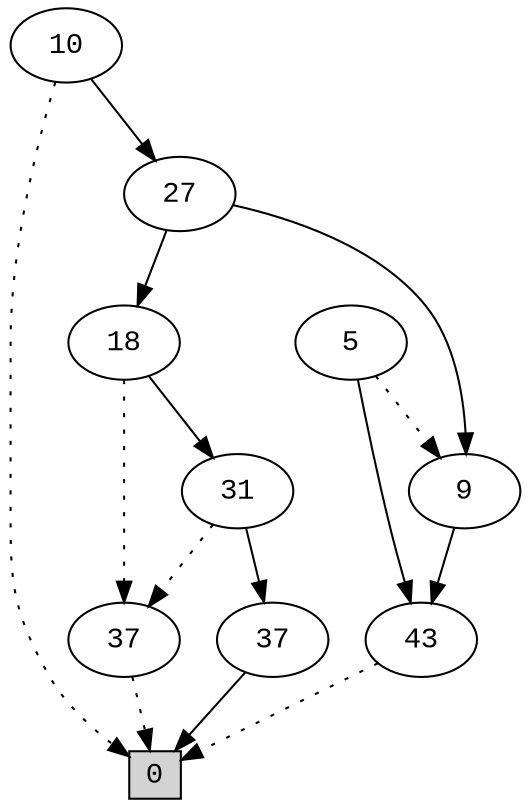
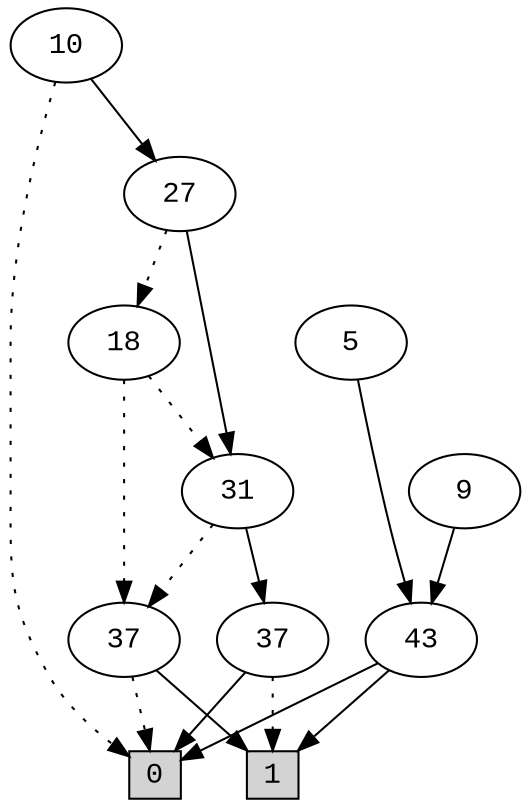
edge "27" -> "18": style filled -> dotted
edge "27" -> "9": now "27" -> "31"
edge "18" -> "31": style filled -> dotted
edge "5" -> "9": removed
edge "43" -> "0": style dotted -> filled
node "1": added
